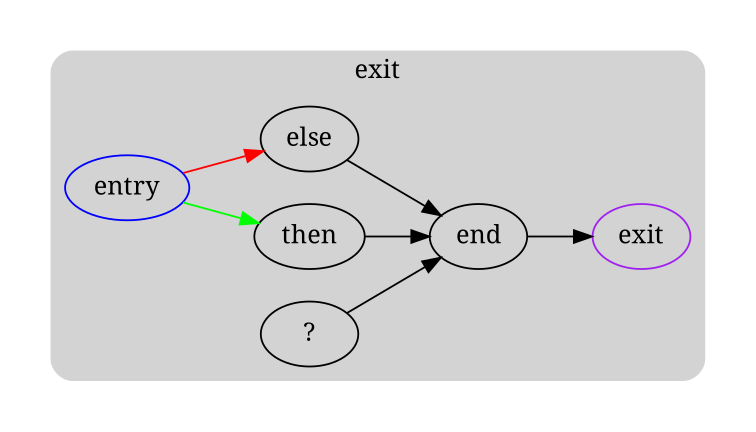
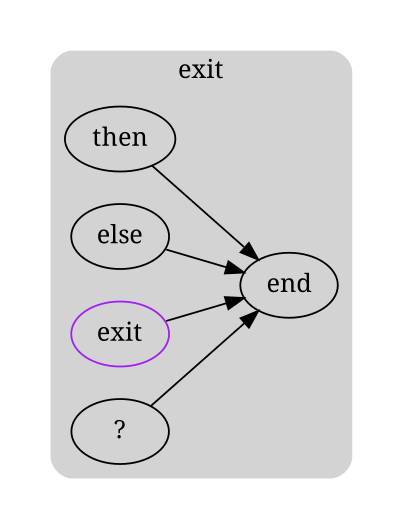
node "entry": removed
edge "end" -> "exit": reversed
